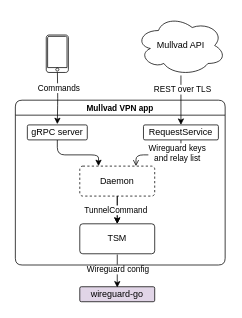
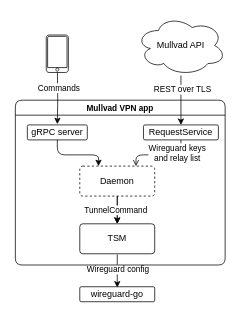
node "wireguard-go": fillcolor #e1d5e7 -> #ffffff
